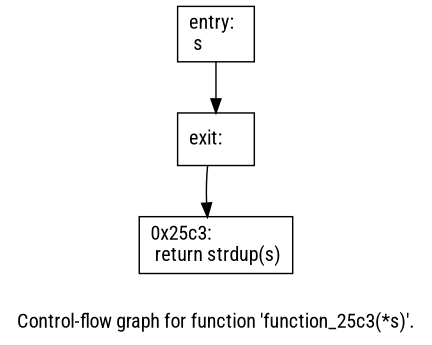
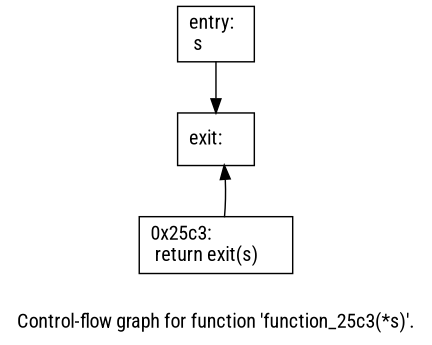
edge "exit:" -> "0x25c3:": reversed
node "0x25c3:": text "return strdup(s)" -> "return exit(s)"
